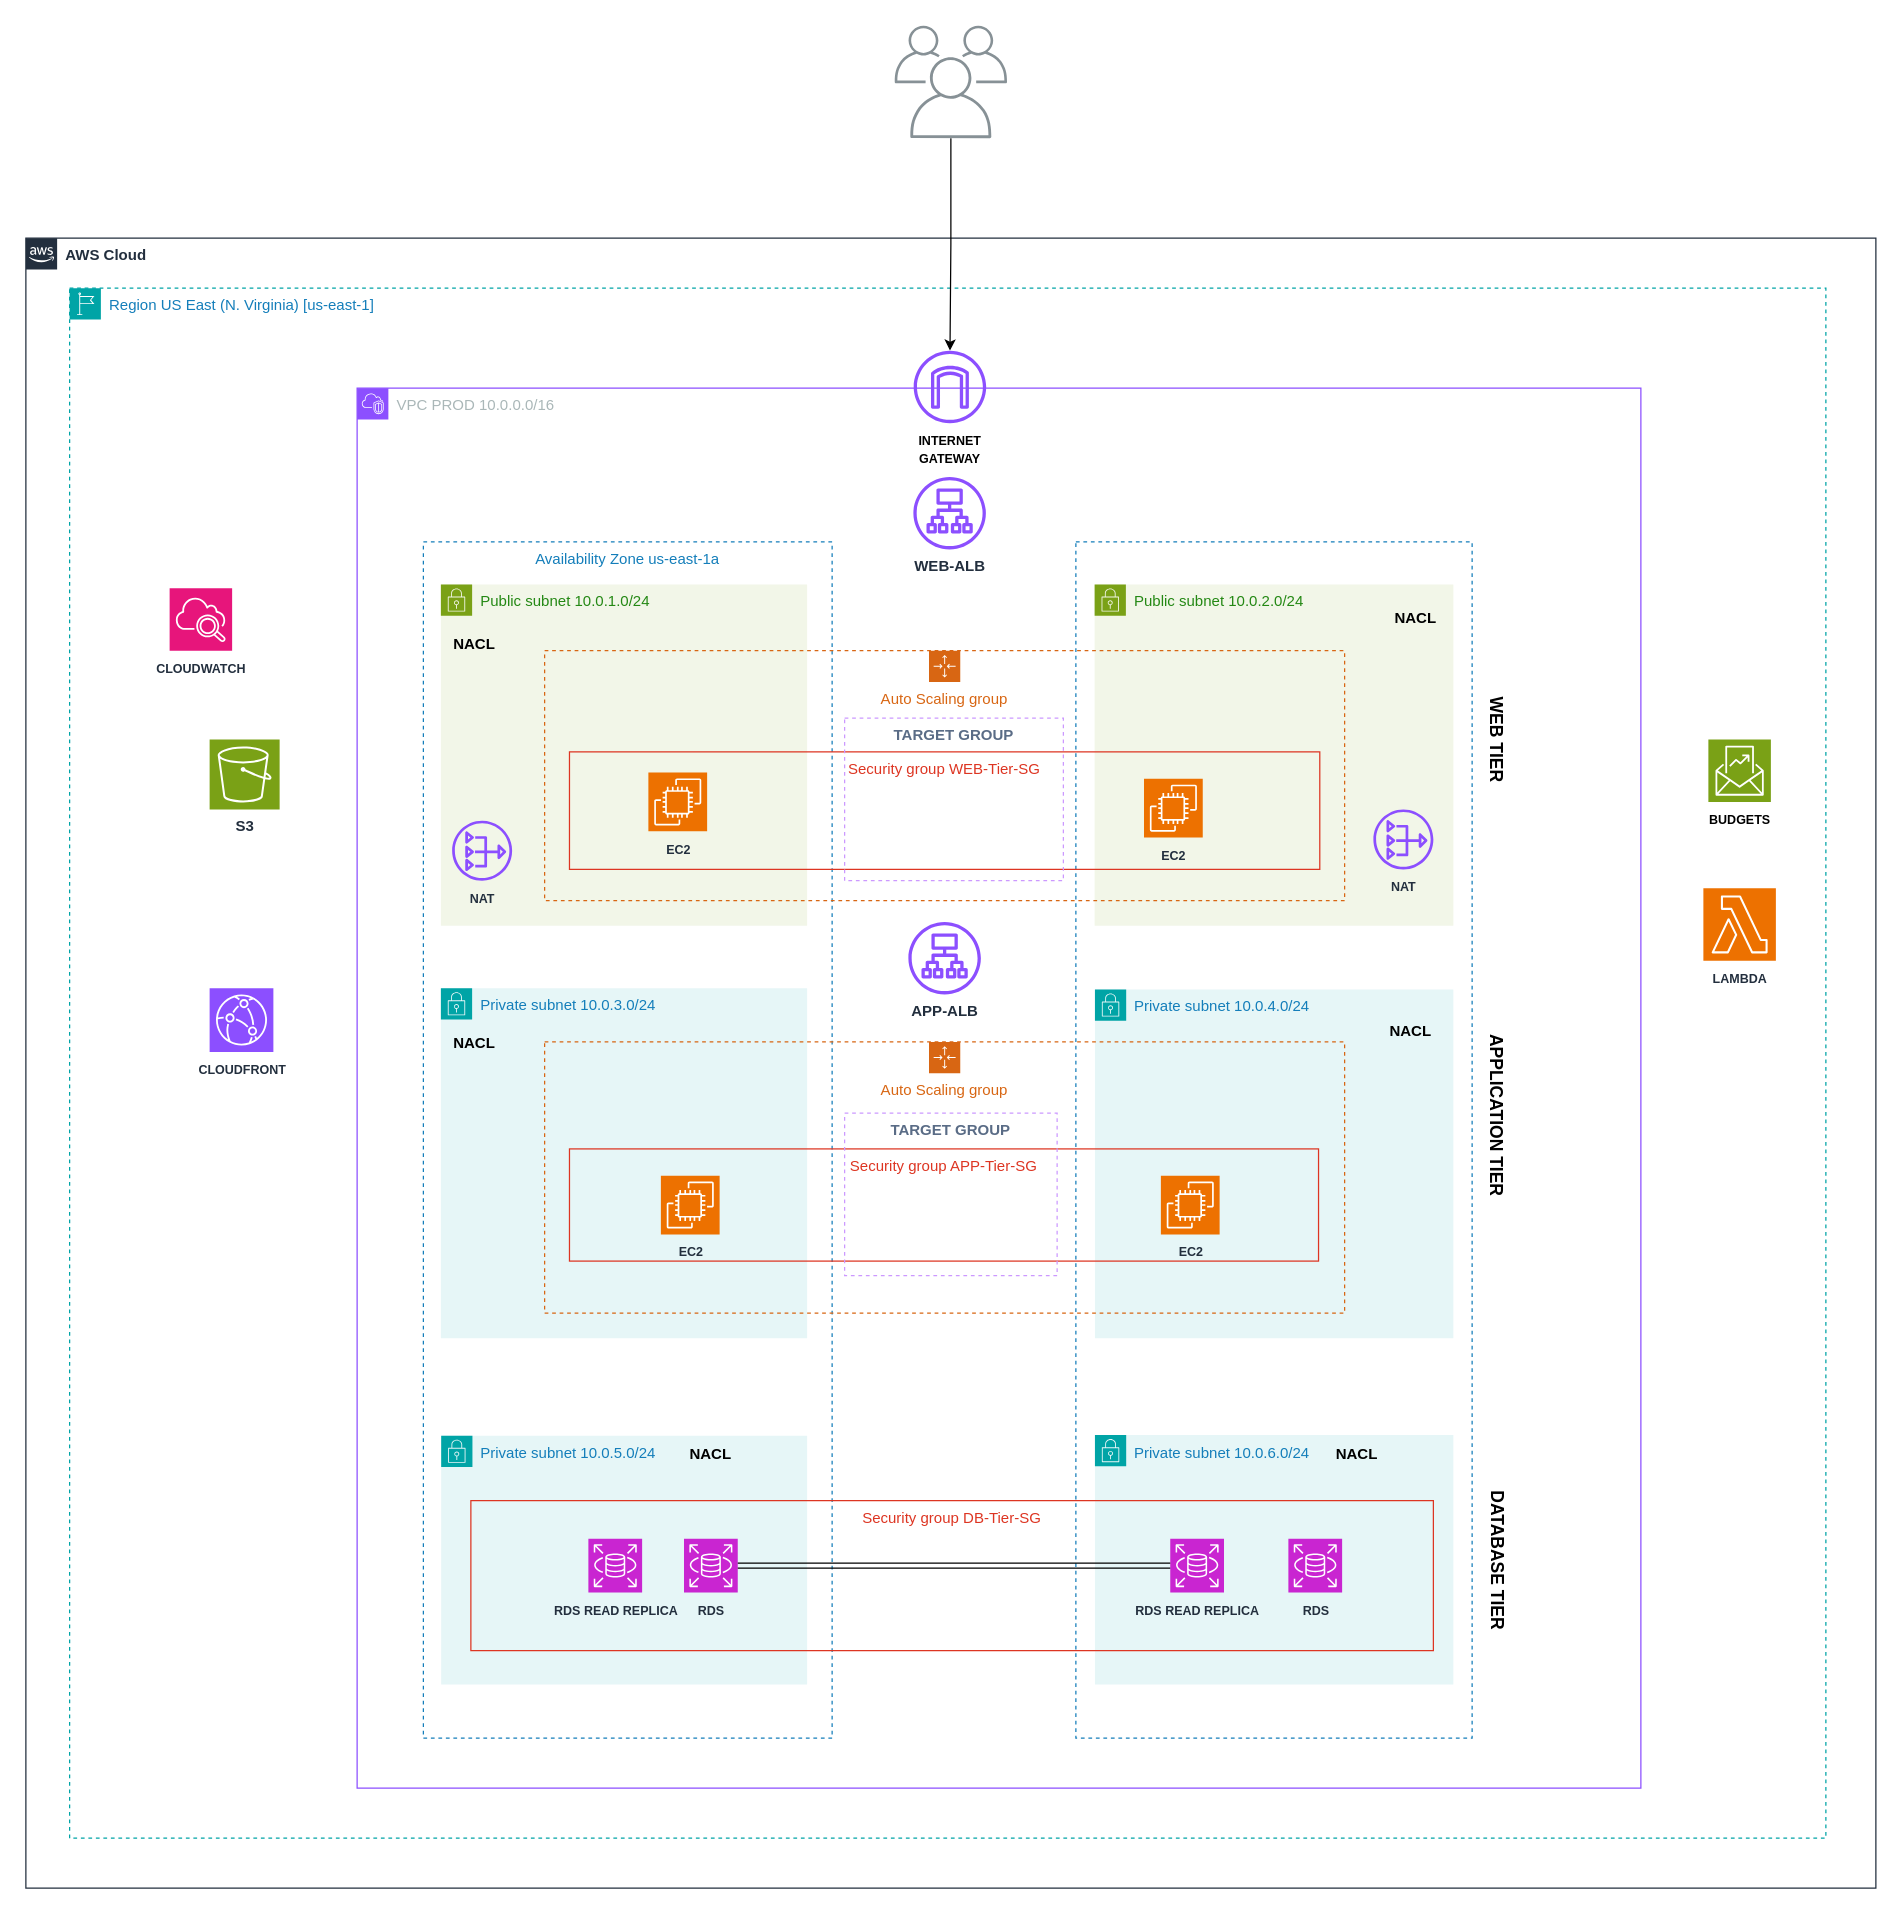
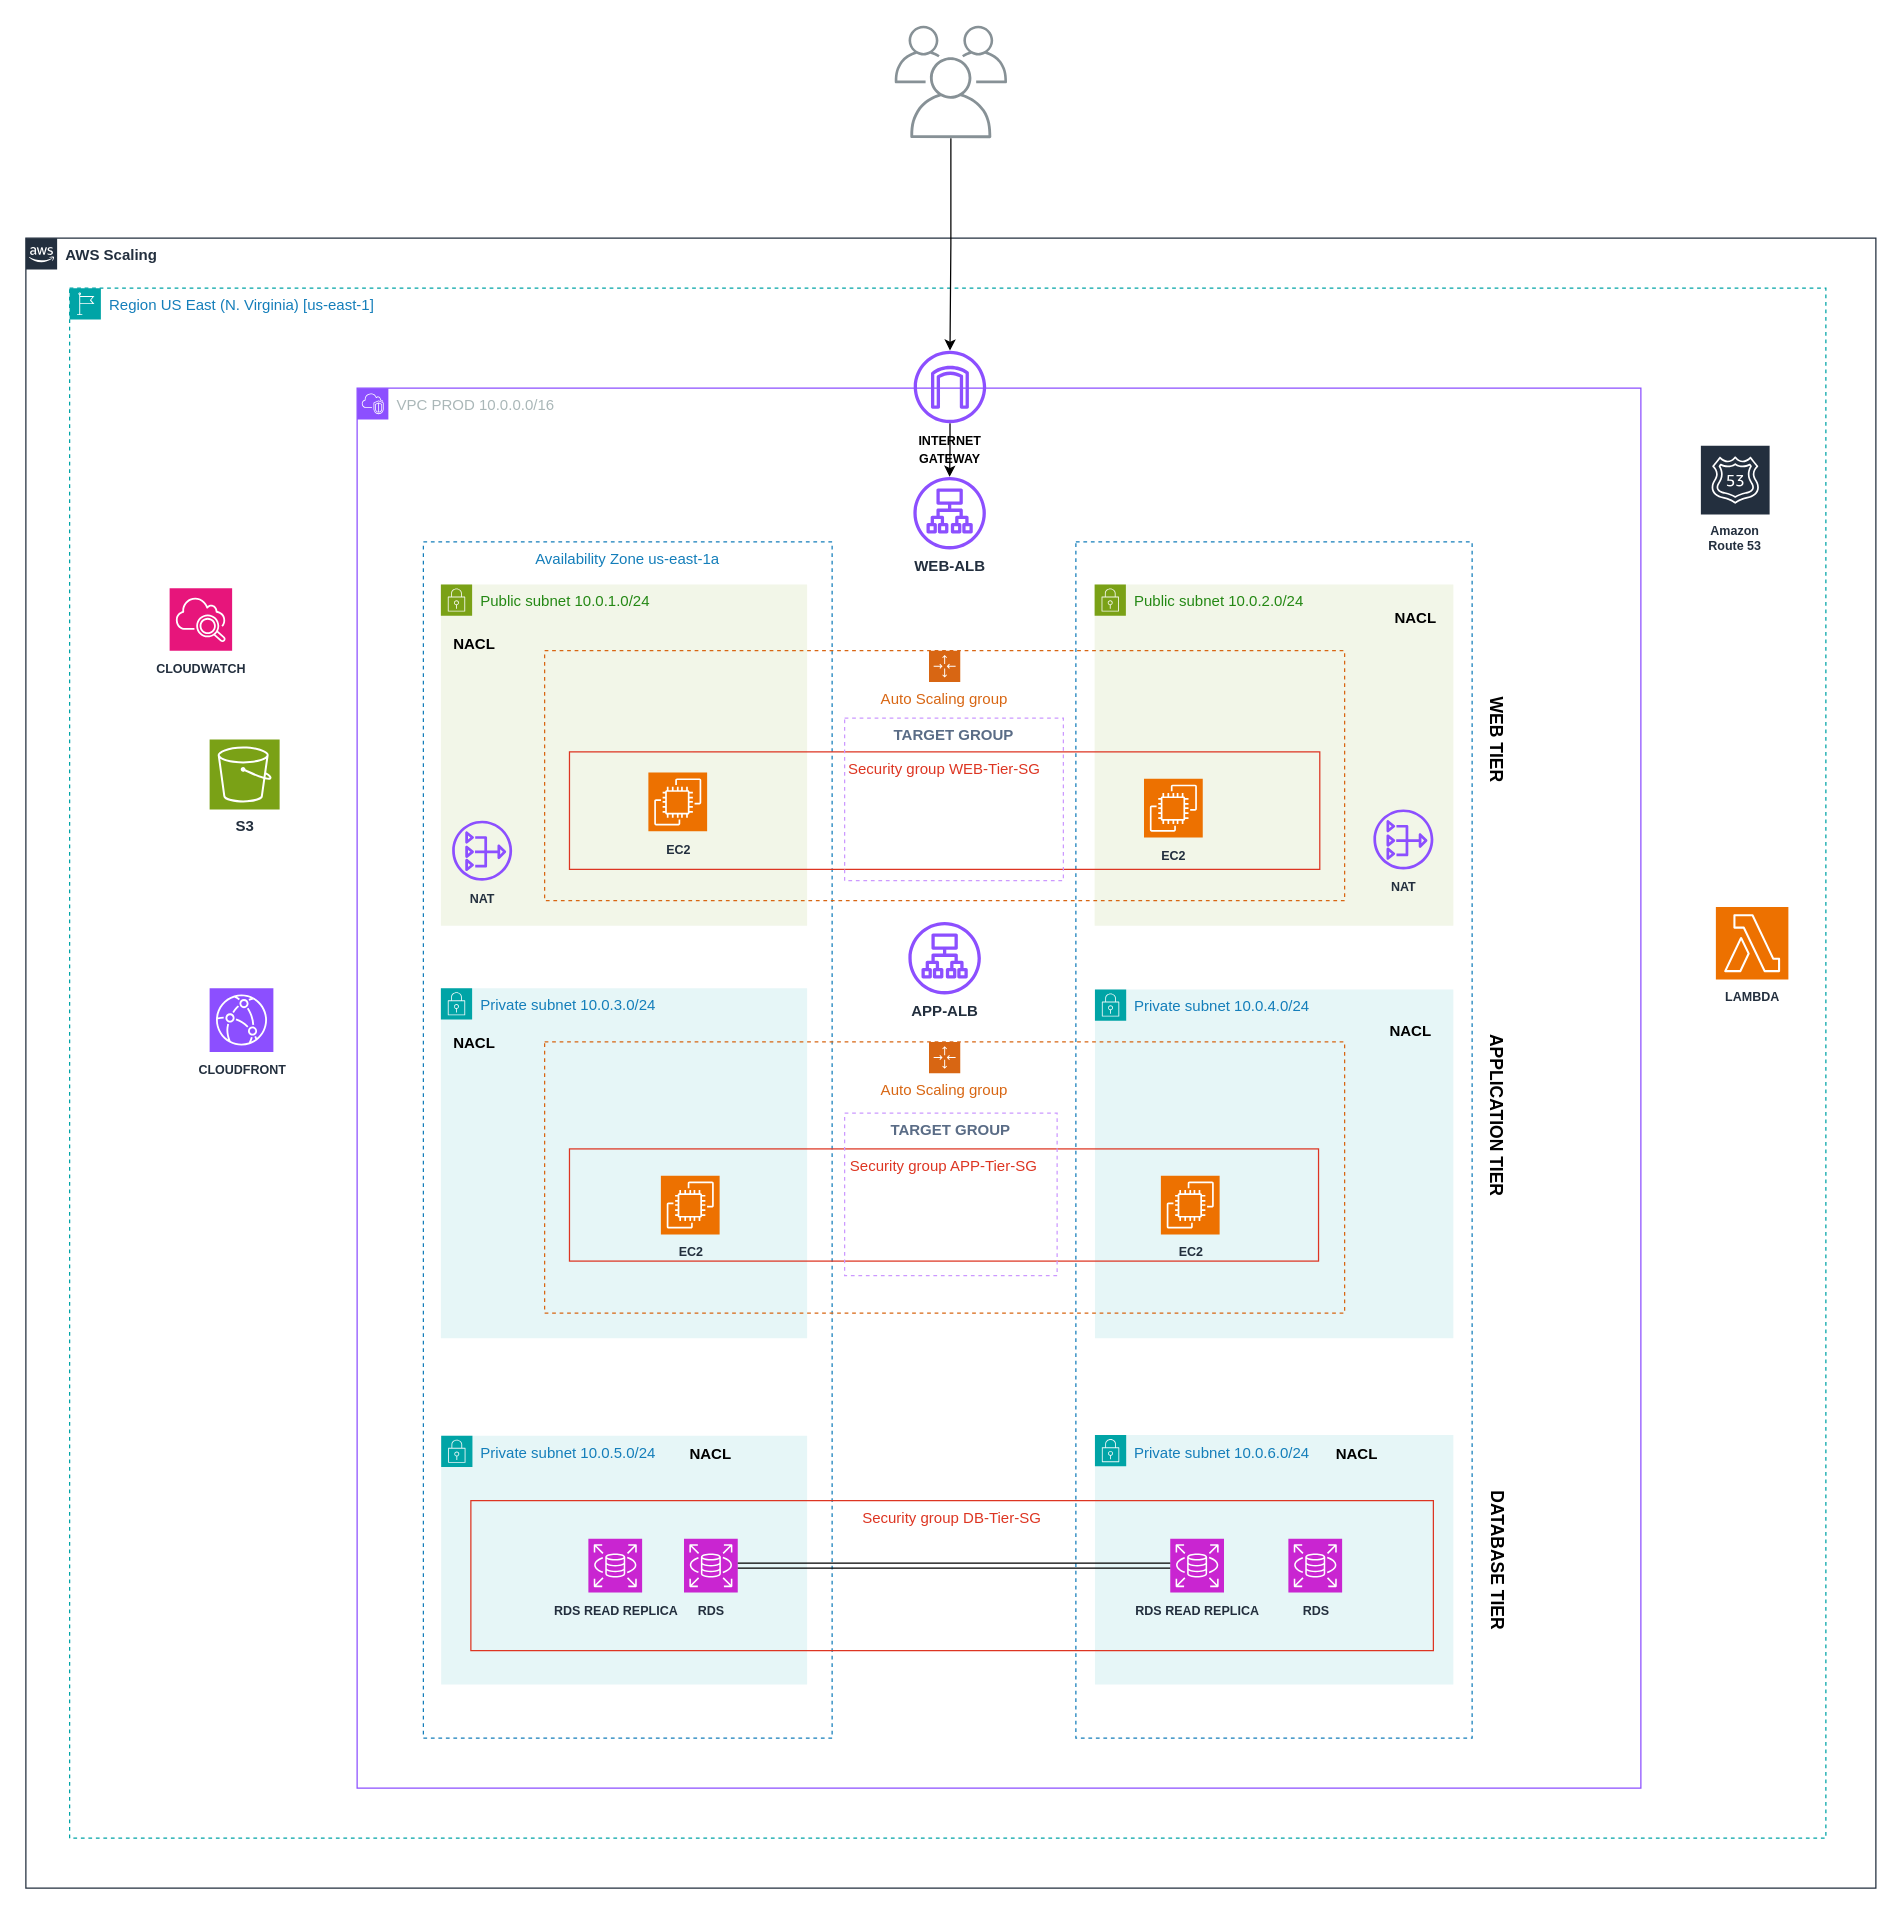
node "AWS Cloud": label "AWS Cloud" -> "AWS Scaling"
edge "INTERNET GATEWAY" -> "WEB-ALB": added
node "Amazon Route 53": added
node "BUDGETS": removed
node "LAMBDA": moved (1739, 924) -> (1752, 943)
